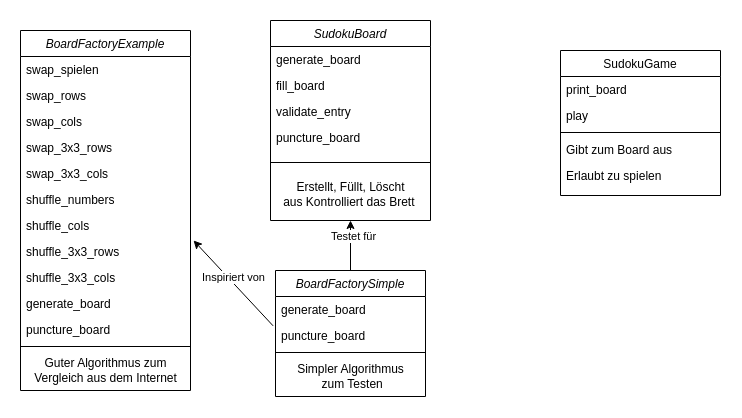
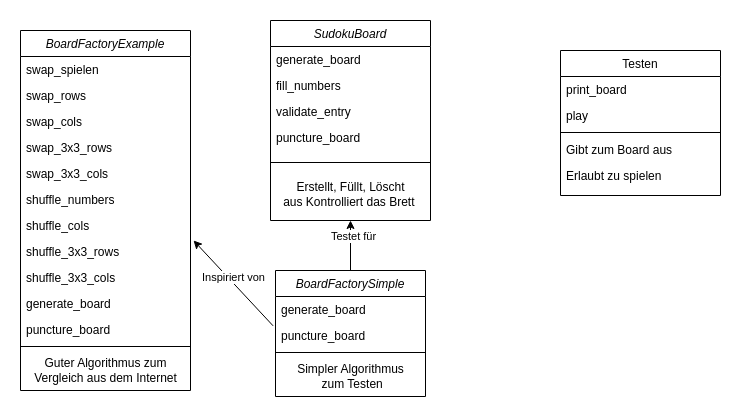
node "SudokuGame": label "SudokuGame" -> "Testen"
node "fill_board": label "fill_board" -> "fill_numbers"
